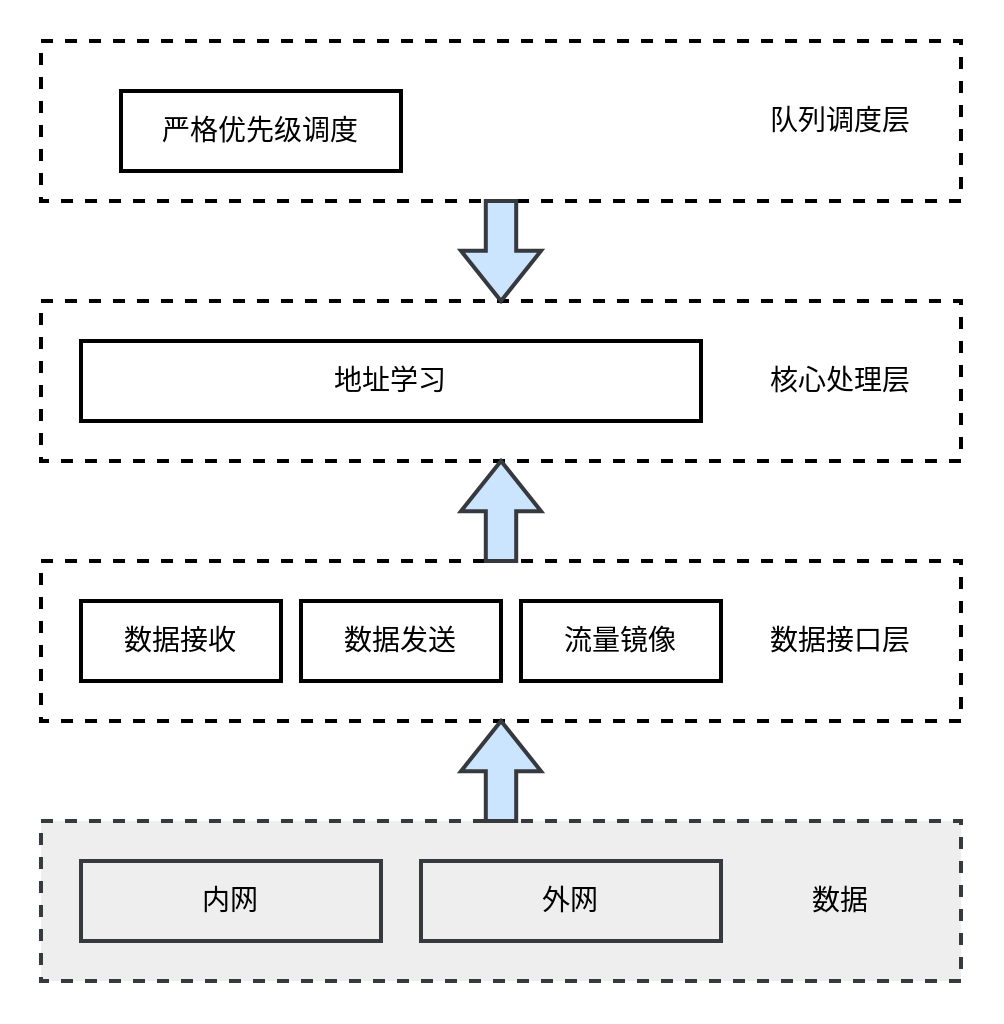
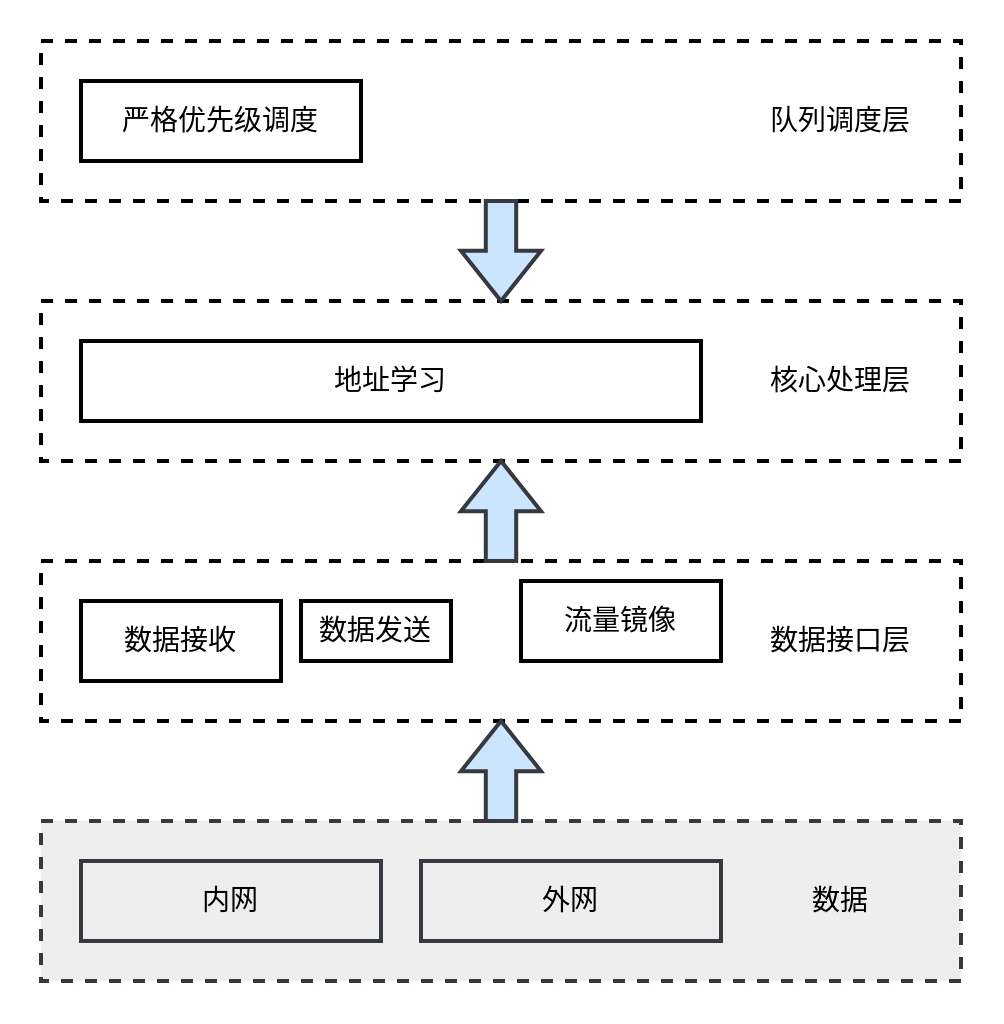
node "严格优先级调度": moved (261, 131) -> (221, 121)
node "数据发送": size 200x80 -> 150x60
node "流量镜像": moved (621, 641) -> (621, 621)
